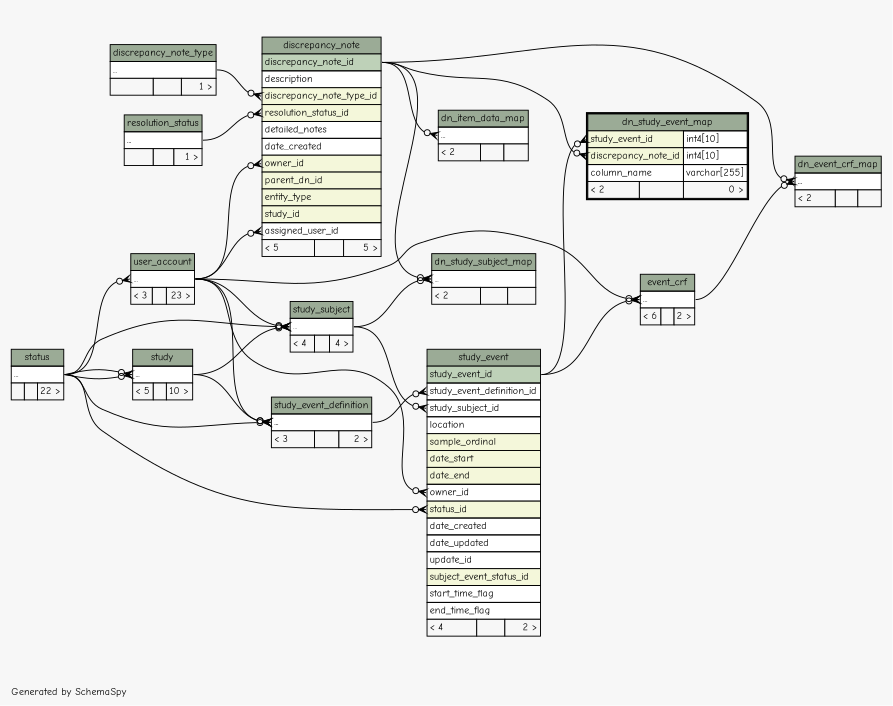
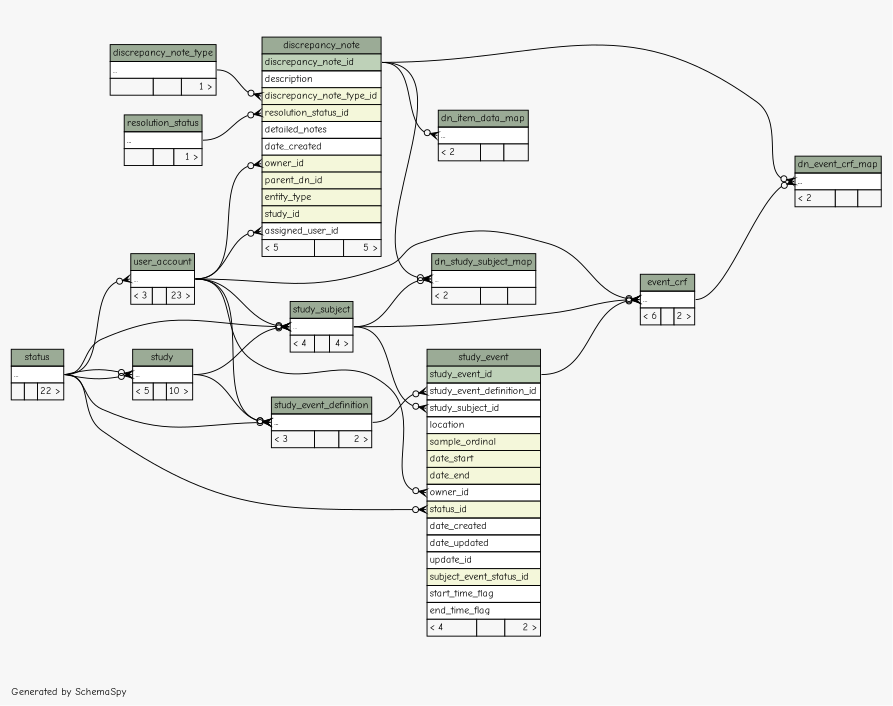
node "dn_study_event_map": removed
edge "study_subject" -> "event_crf": added
